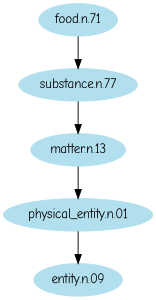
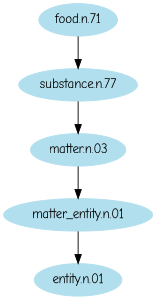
node "matter.n.13": label "matter.n.13" -> "matter.n.03"
node "physical_entity.n.01": label "physical_entity.n.01" -> "matter_entity.n.01"
node "entity.n.09": label "entity.n.09" -> "entity.n.01"
